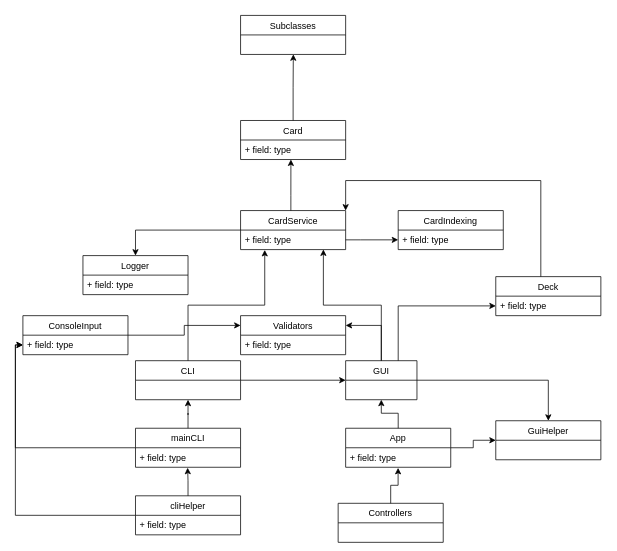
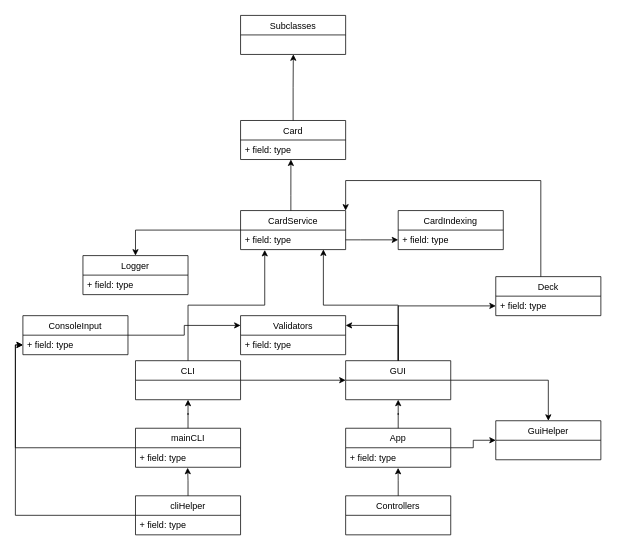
node "GUI": size 71x39 -> 105x39
node "Controllers": moved (390, 522) -> (398, 515)
